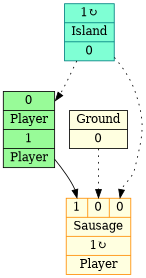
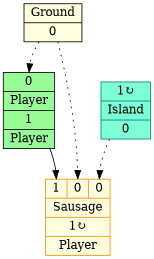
edge "1↻" -> "0": now "Ground" -> "0"
